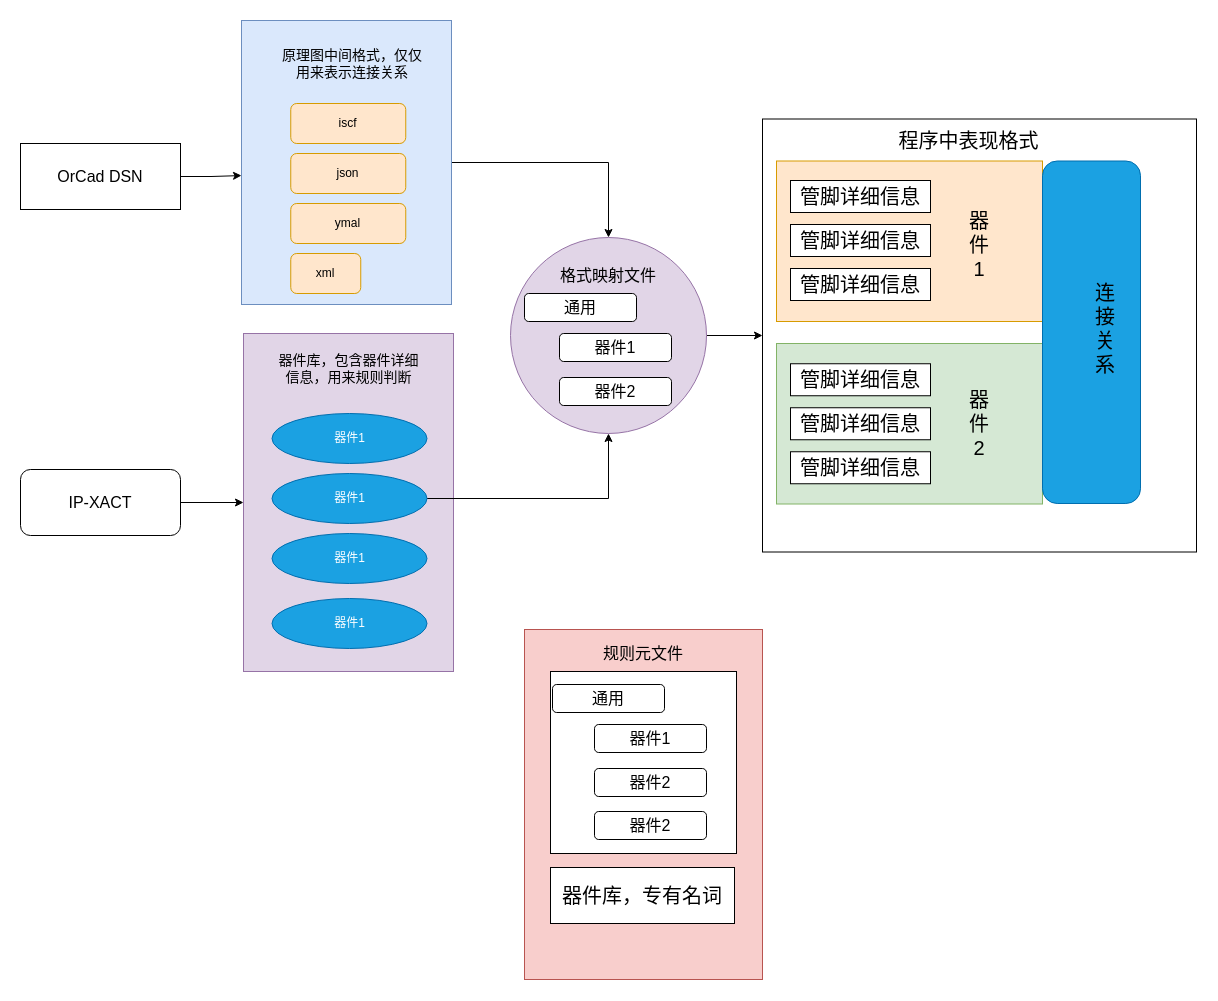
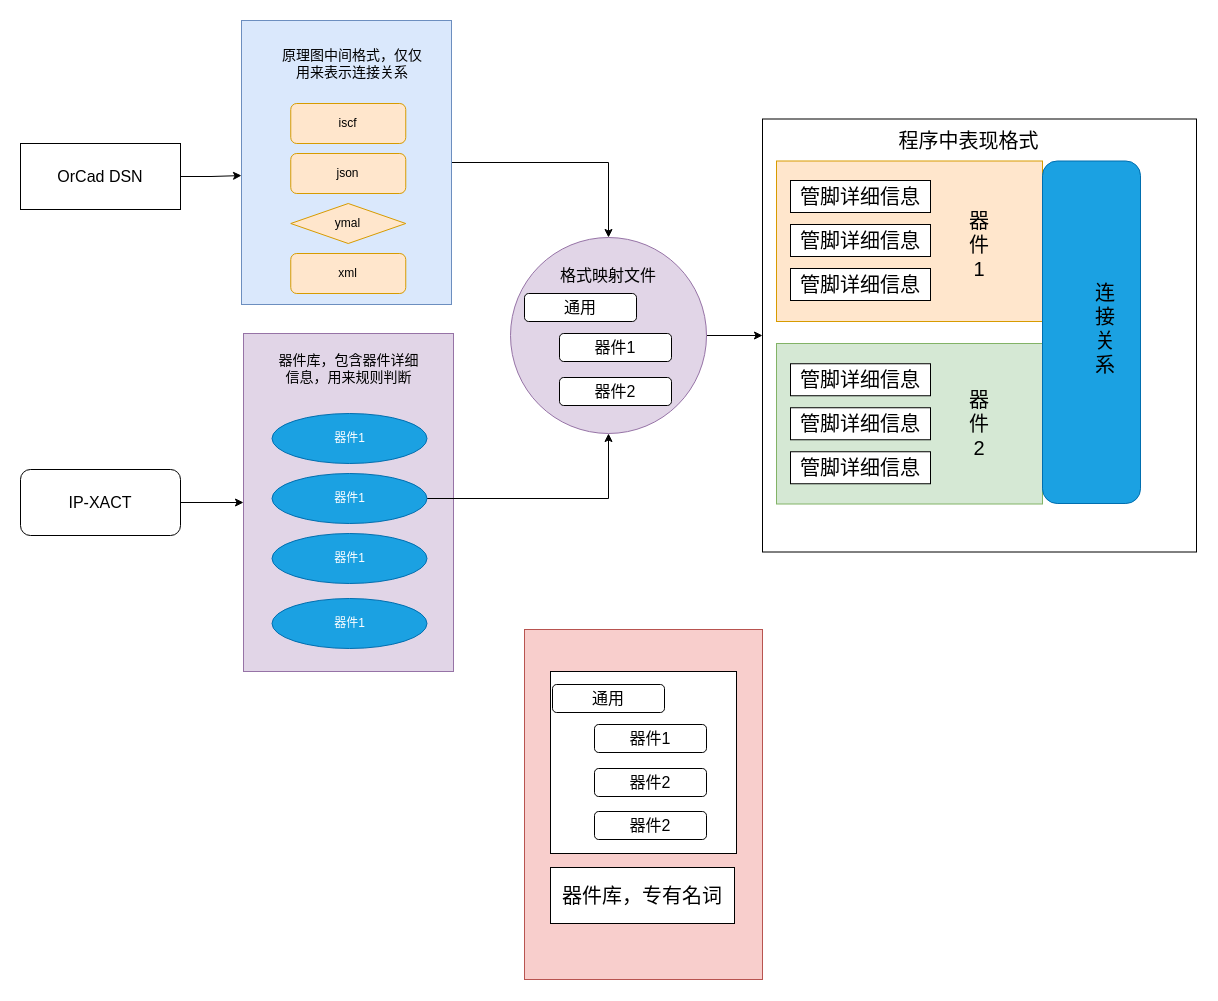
node "ymal": shape rounded rectangle -> diamond
node "xml": size 70x40 -> 115x40
node "规则元文件": removed
